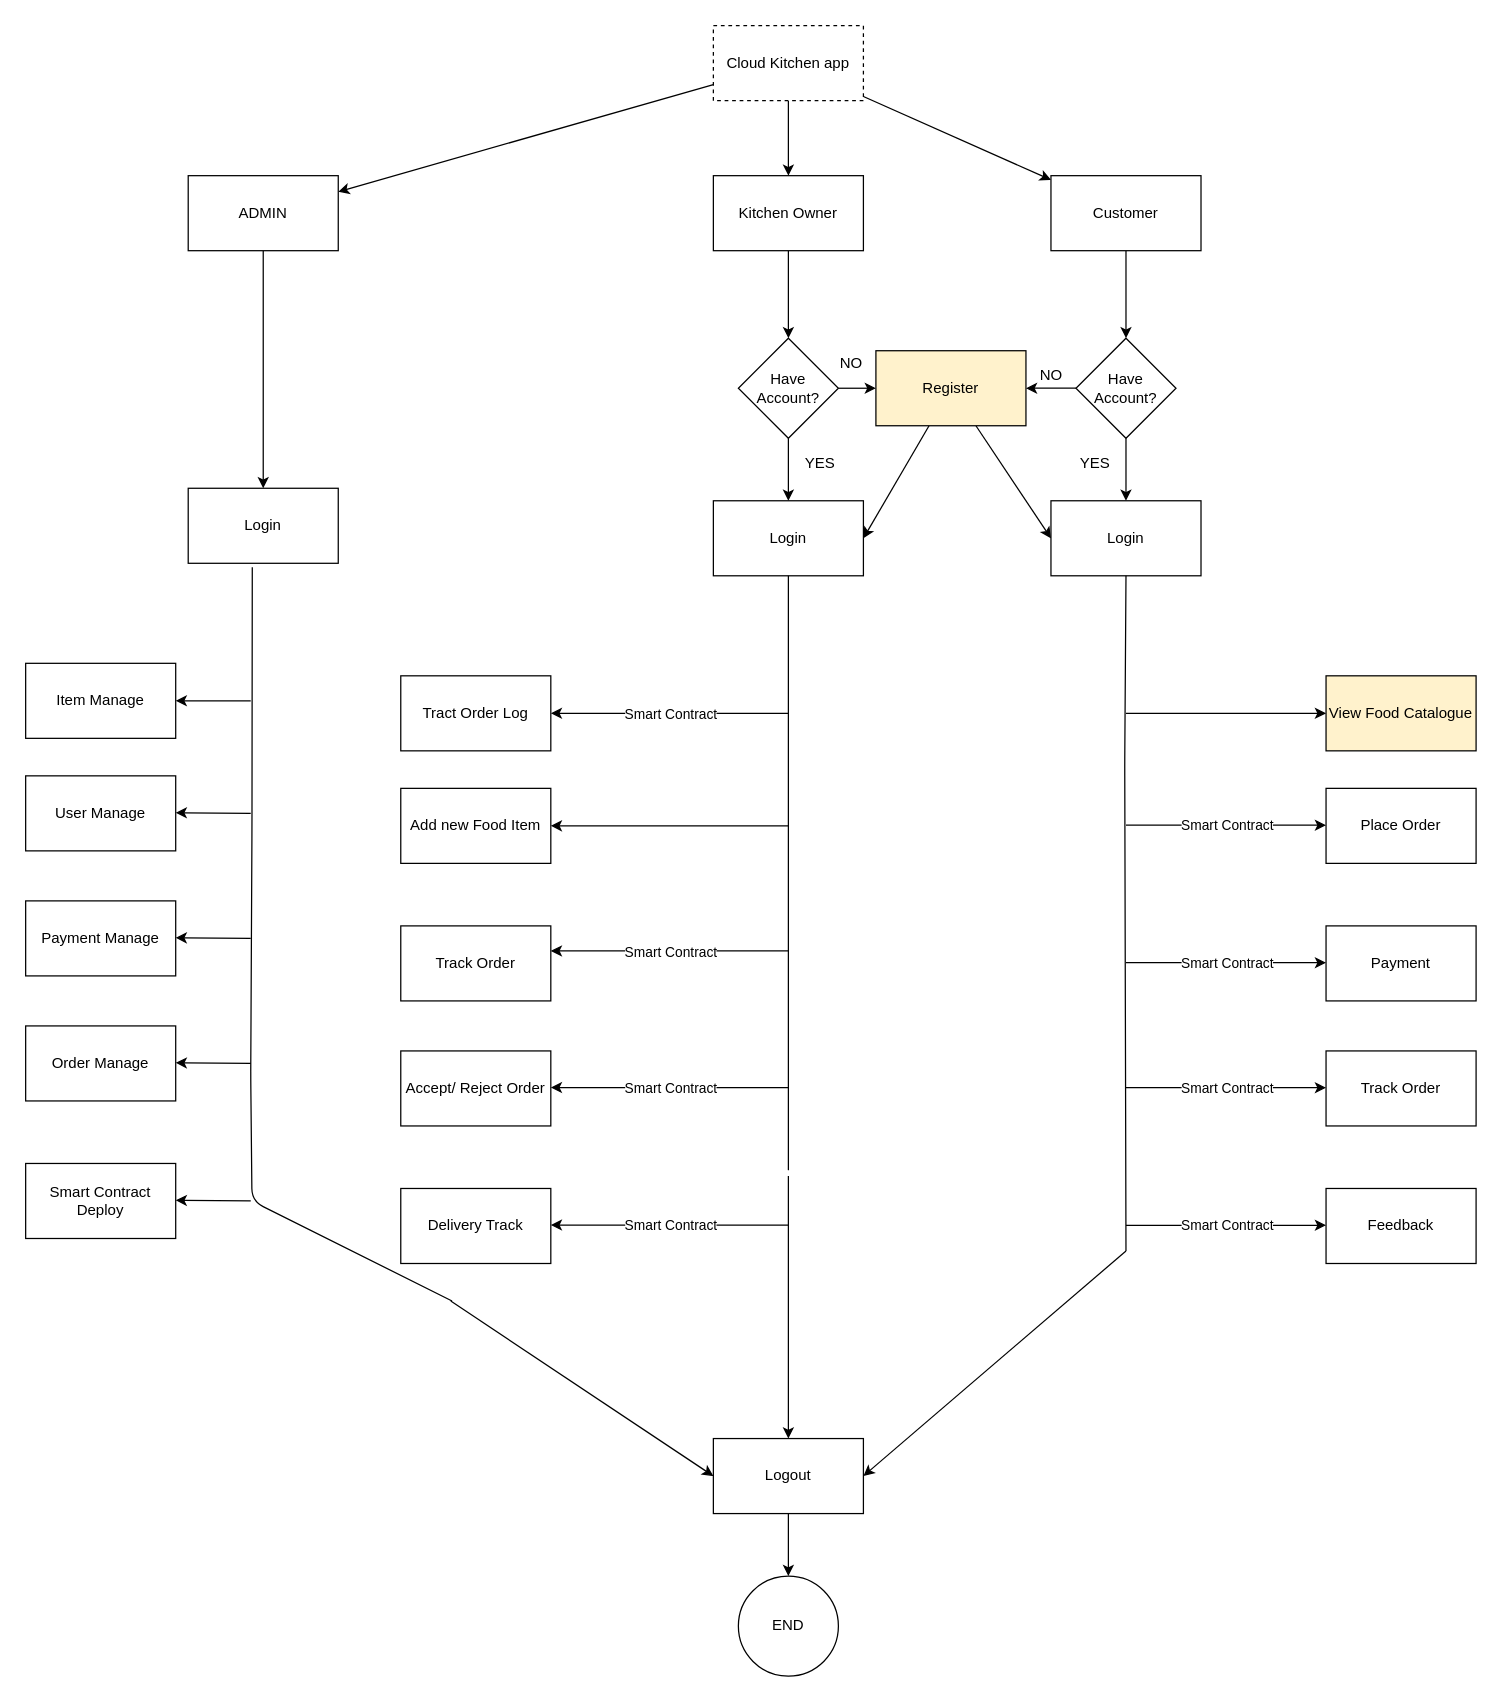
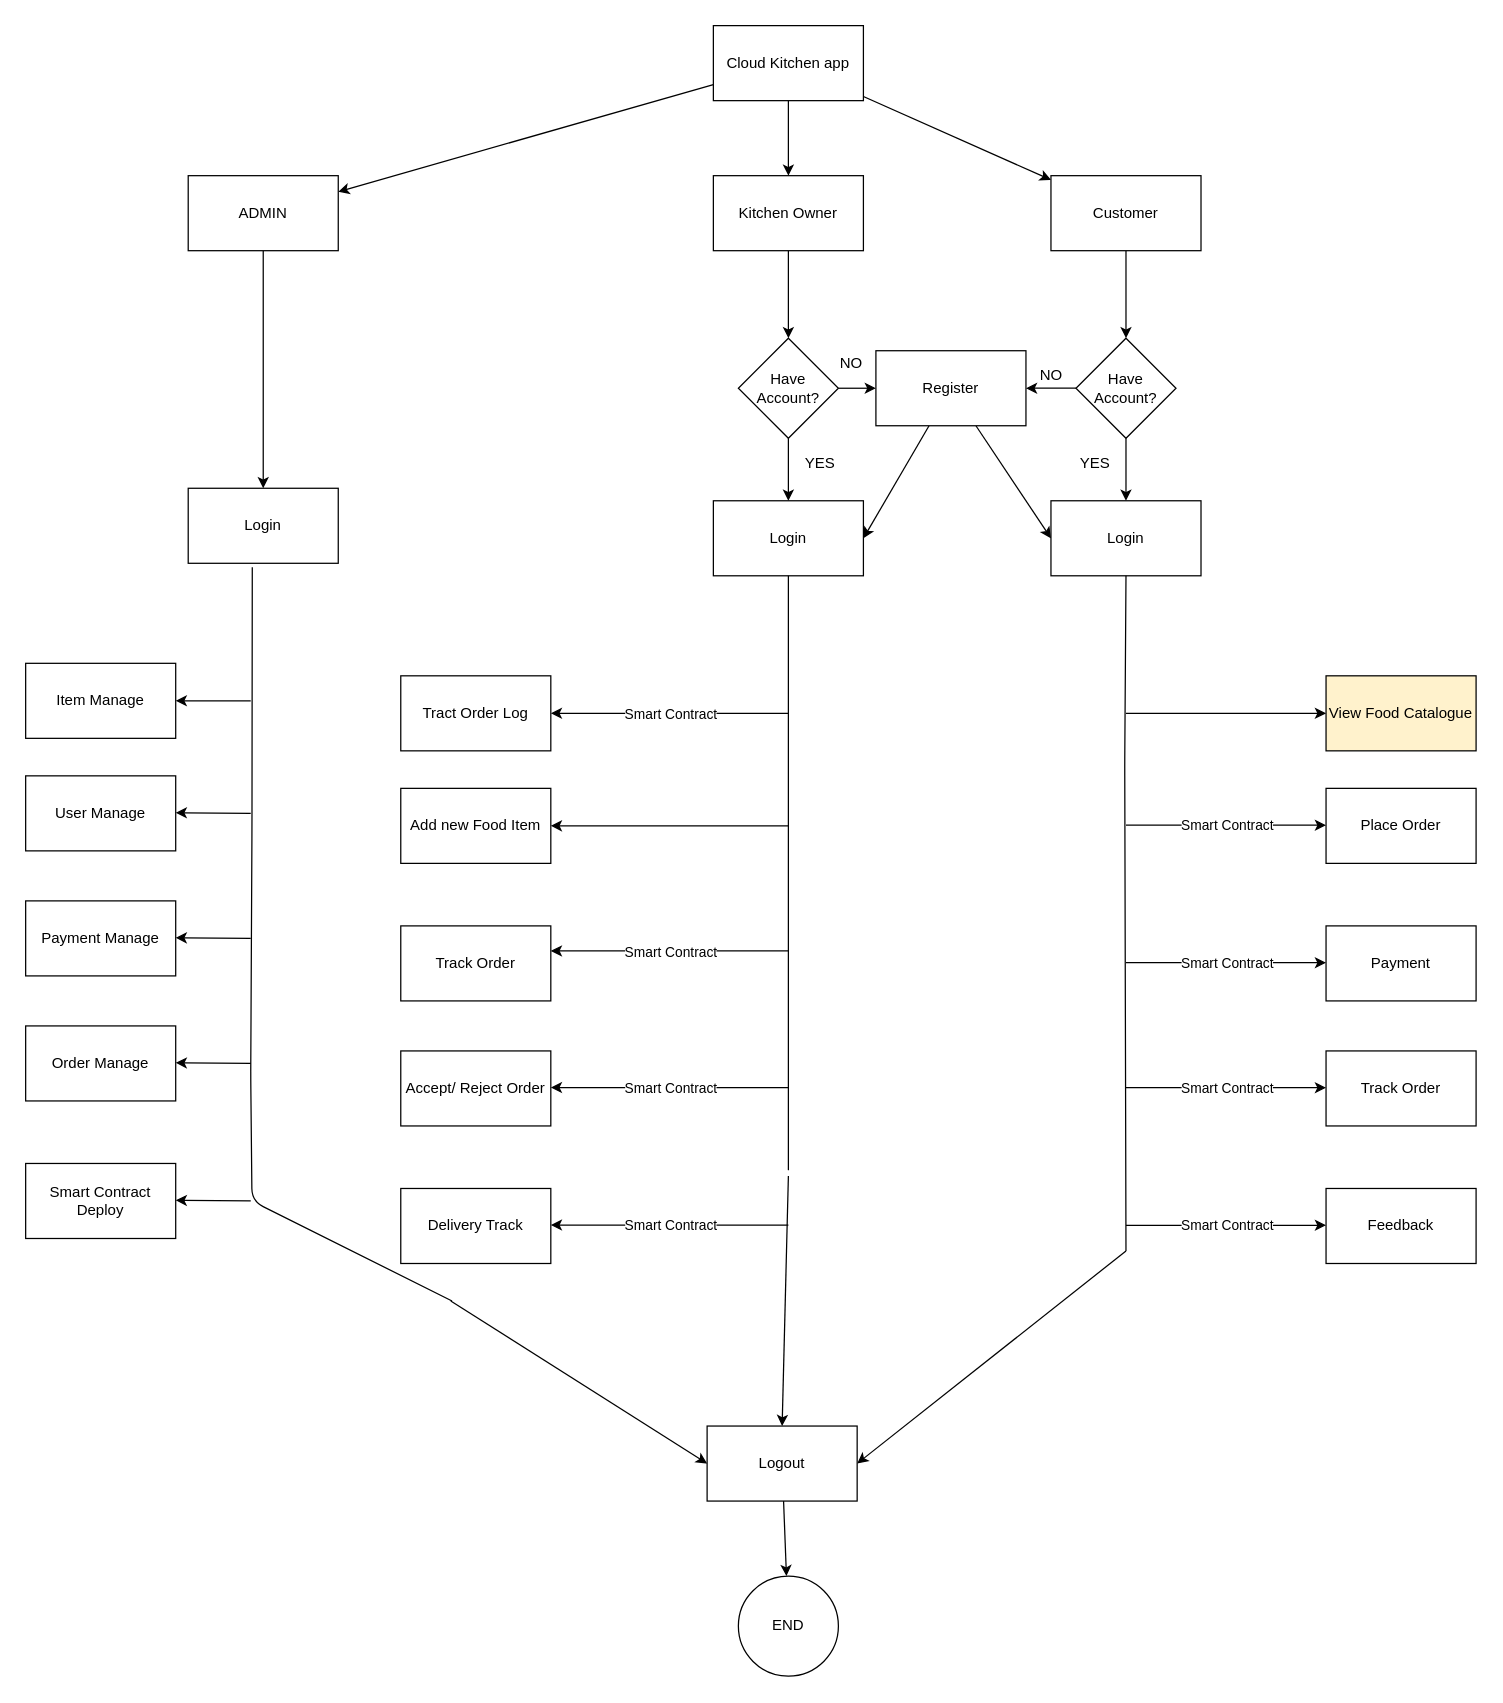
node "Cloud Kitchen app": style dashed -> solid
node "Register": fillcolor #fff2cc -> #ffffff
node "Logout": moved (788, 1476) -> (782, 1463)
